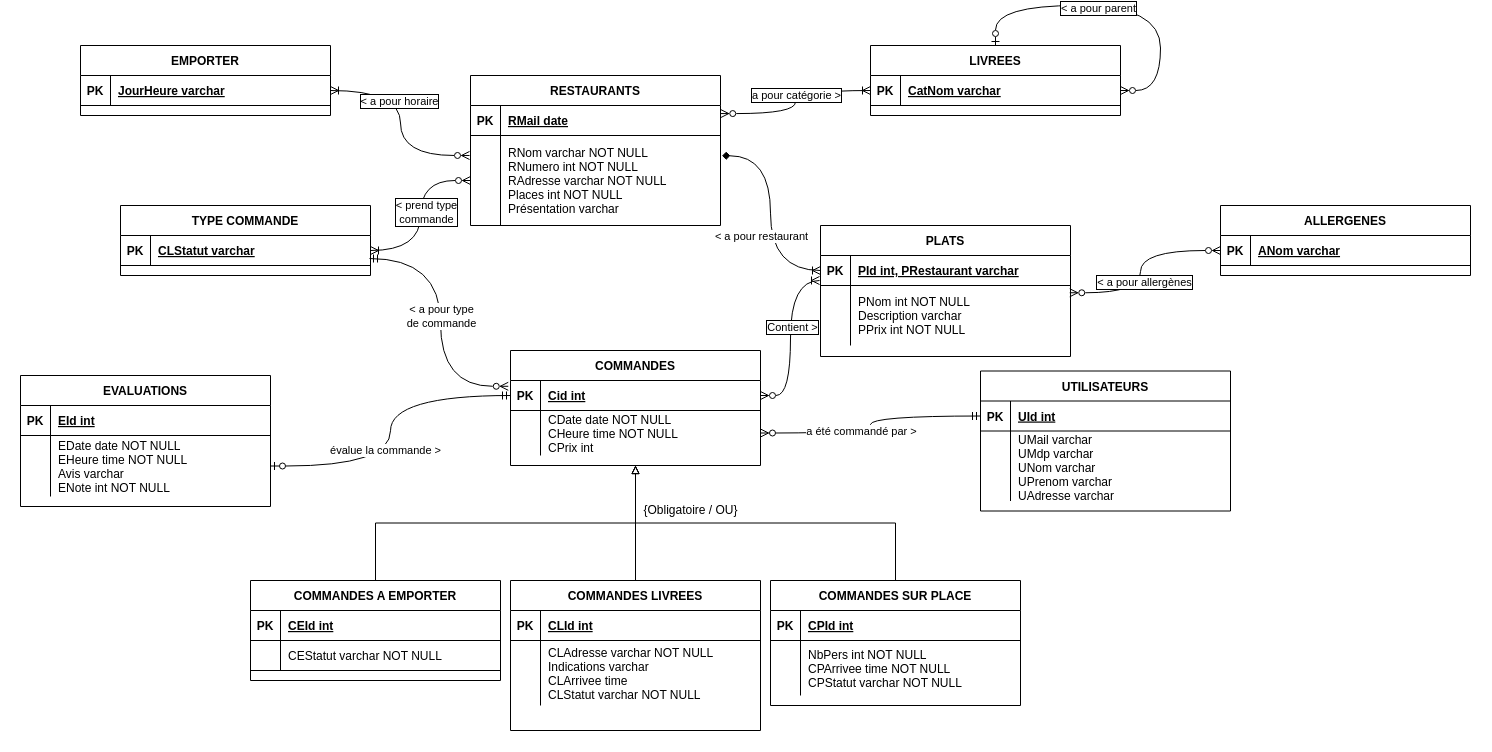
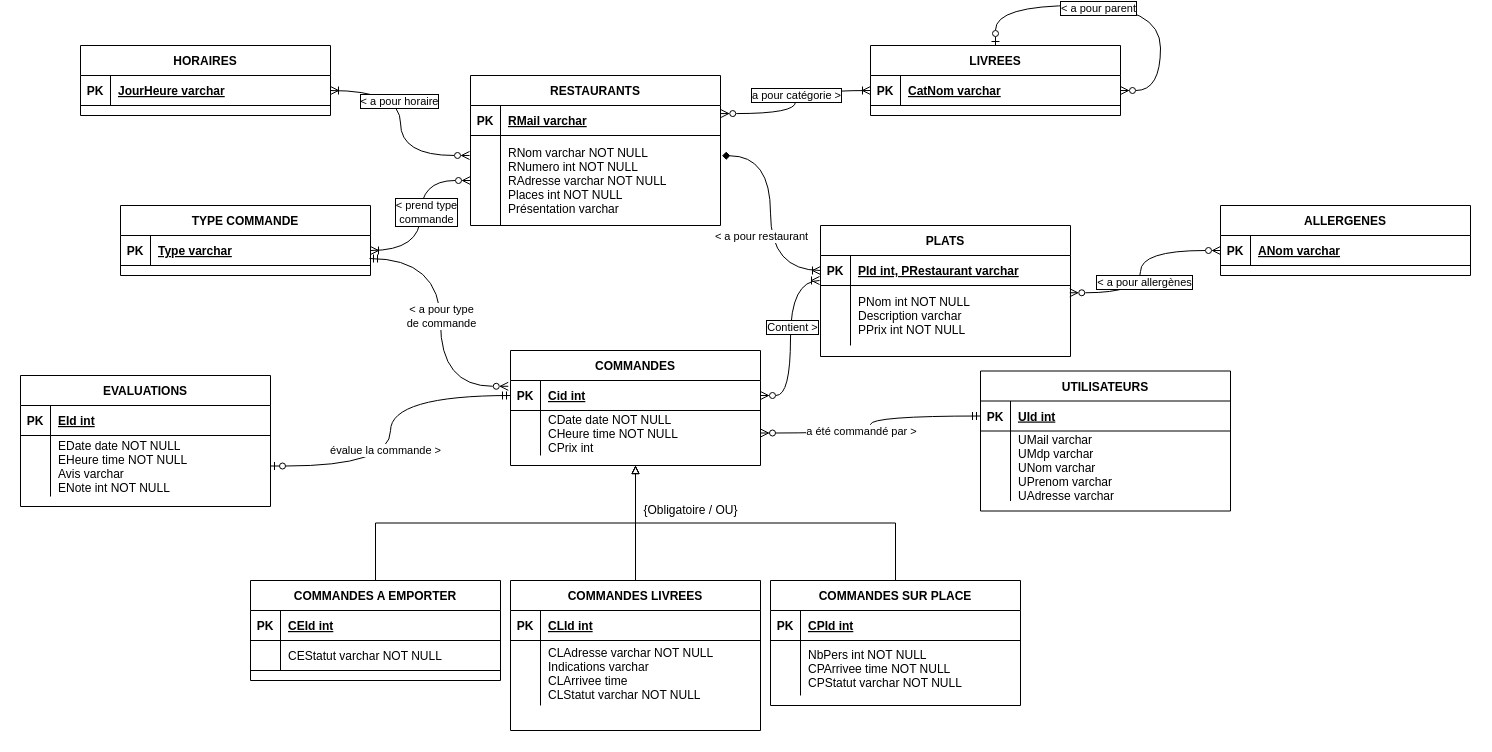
node "EMPORTER": label "EMPORTER" -> "HORAIRES"
node "RMail date": label "RMail date" -> "RMail varchar"
node "CLStatut varchar": label "CLStatut varchar" -> "Type varchar"
